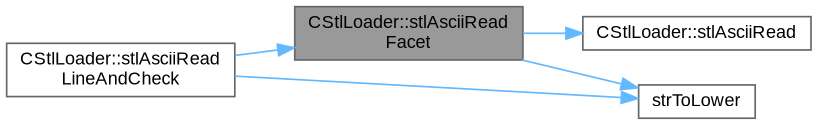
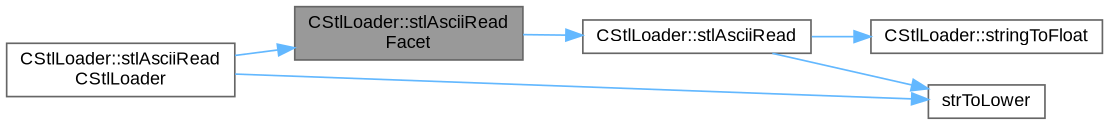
node "CStlLoader::stringToFloat": added
node "CStlLoader::stlAsciiRead LineAndCheck": label "CStlLoader::stlAsciiRead LineAndCheck" -> "CStlLoader::stlAsciiRead CStlLoader"
edge "CStlLoader::stlAsciiRead Facet" -> "strToLower": now "CStlLoader::stlAsciiRead" -> "strToLower"
